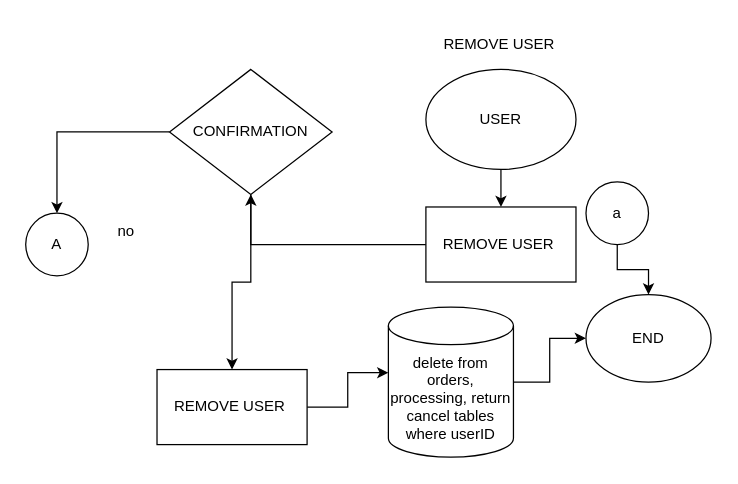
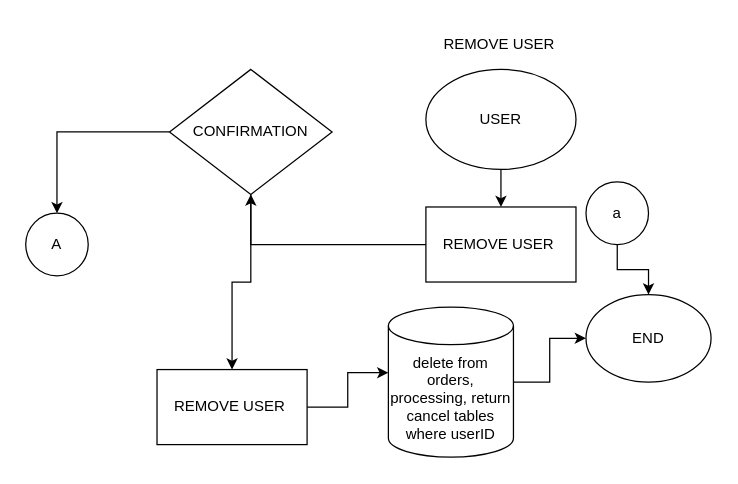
node "no": removed
